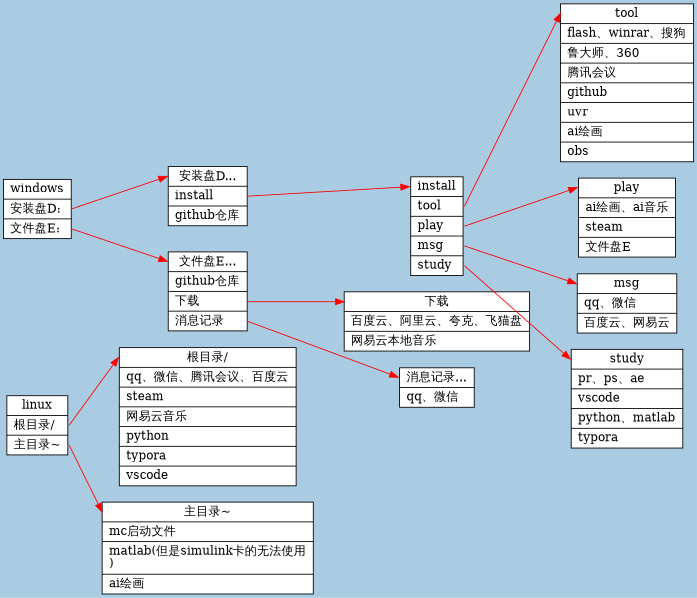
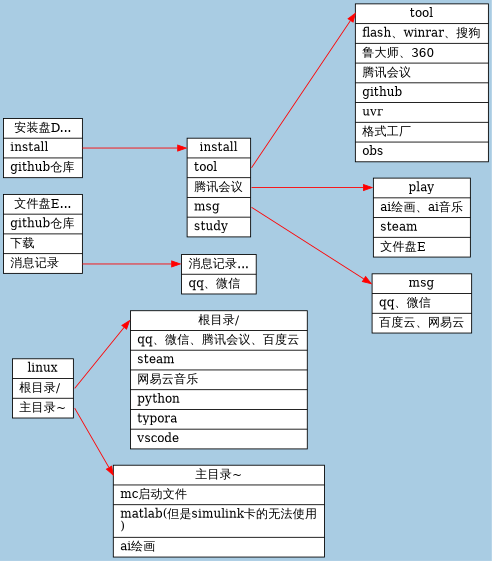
node "tool": text "ai绘画" -> "格式工厂"
node "windows": removed
node "install": text "play" -> "腾讯会议"
node "下载": removed
node "study": removed
